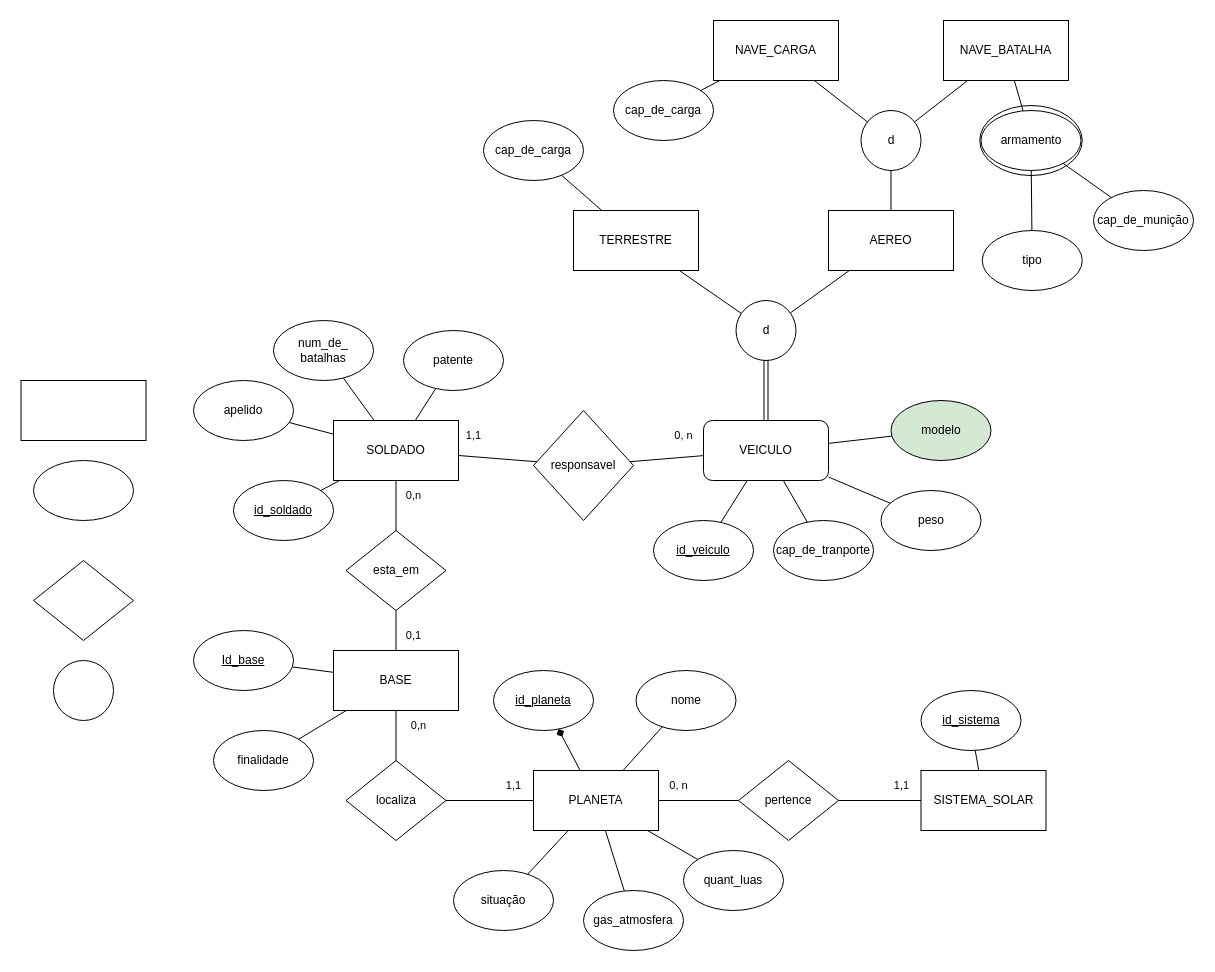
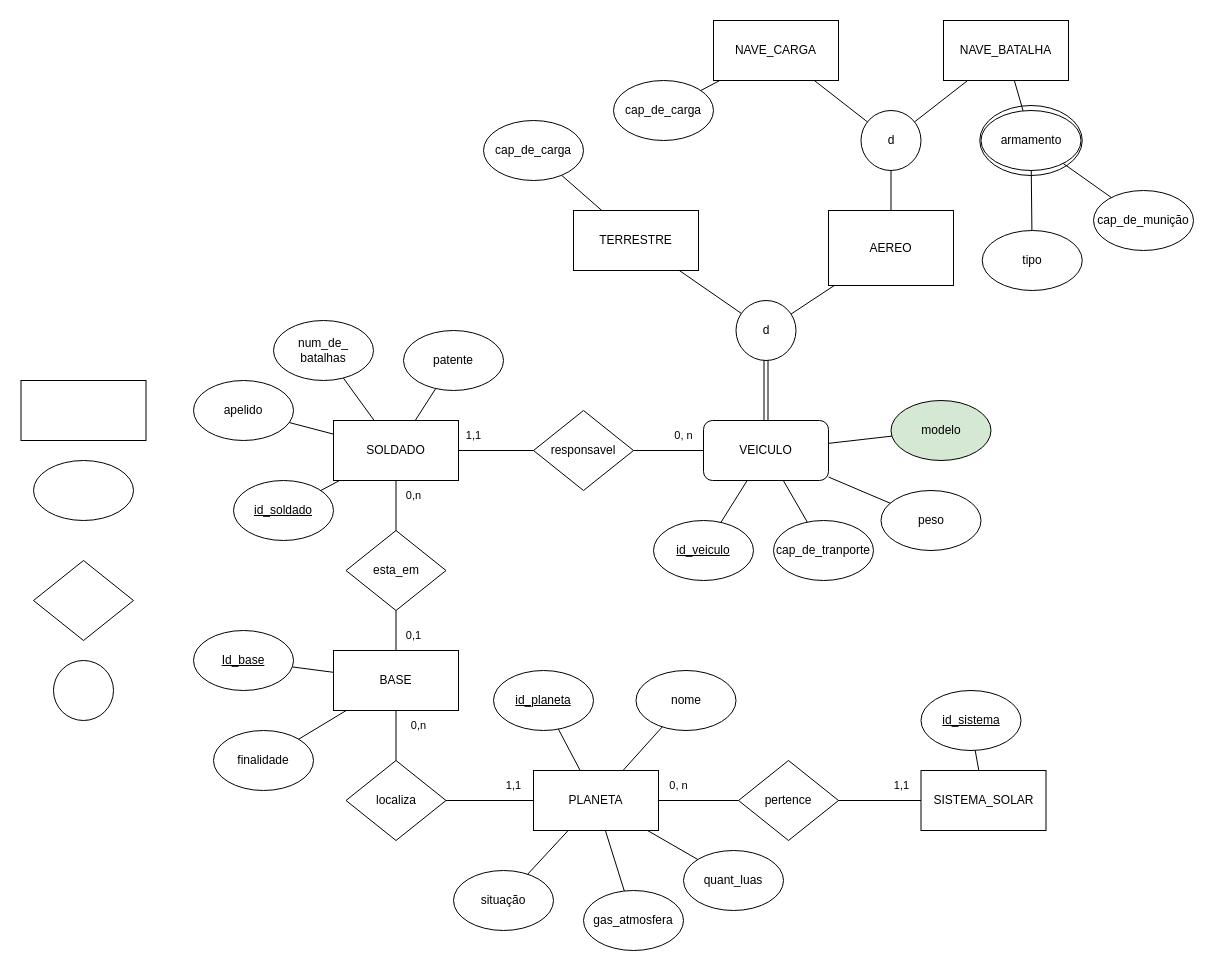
node "AEREO": size 125x60 -> 125x75
node "responsavel": size 100x110 -> 100x80
edge "PLANETA" -> "id_planeta": arrowhead diamond -> none
